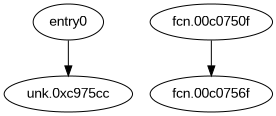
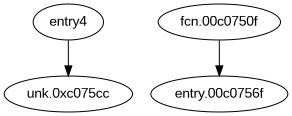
node "entry0": label "entry0" -> "entry4"
node "unk.0xc975cc": label "unk.0xc975cc" -> "unk.0xc075cc"
node "fcn.00c0756f": label "fcn.00c0756f" -> "entry.00c0756f"
